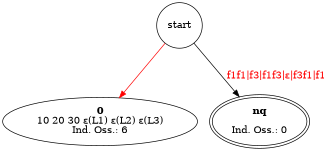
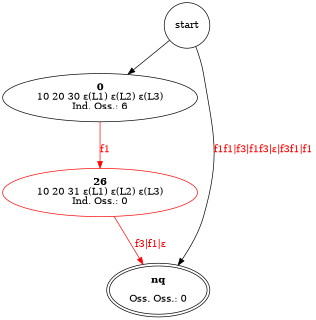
edge "start" -> "0": color red -> black
node "nq": text "Ind. Oss.: 0" -> "Oss. Oss.: 0"
node "26": added
